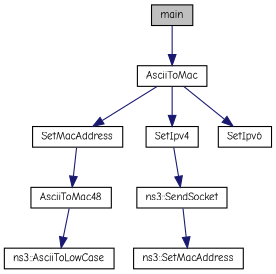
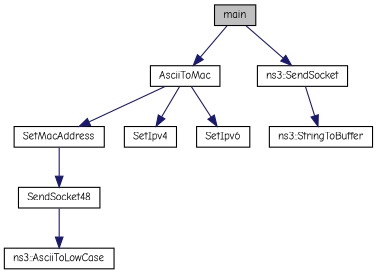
edge "SetIpv4" -> "ns3::SendSocket": now "main" -> "ns3::SendSocket"
node "AsciiToMac48": label "AsciiToMac48" -> "SendSocket48"
node "ns3::SetMacAddress": label "ns3::SetMacAddress" -> "ns3::StringToBuffer"
